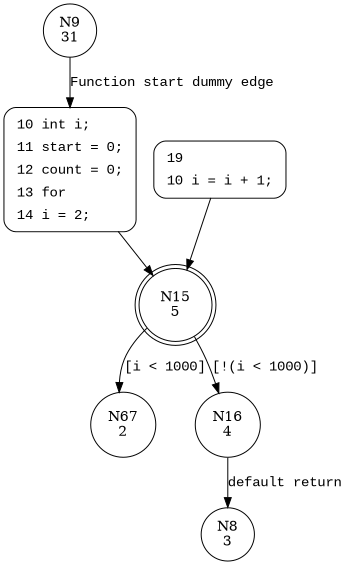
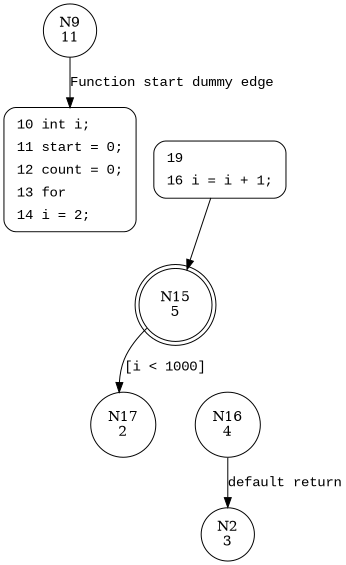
node "N9 31": label "N9 31" -> "N9 11"
node "19": text "10" -> "16"
edge "10" -> "N15 5": removed
edge "N15 5" -> "N16 4": removed, label "[!(i < 1000)]"
node "N67 2": label "N67 2" -> "N17 2"
node "N8 3": label "N8 3" -> "N2 3"
